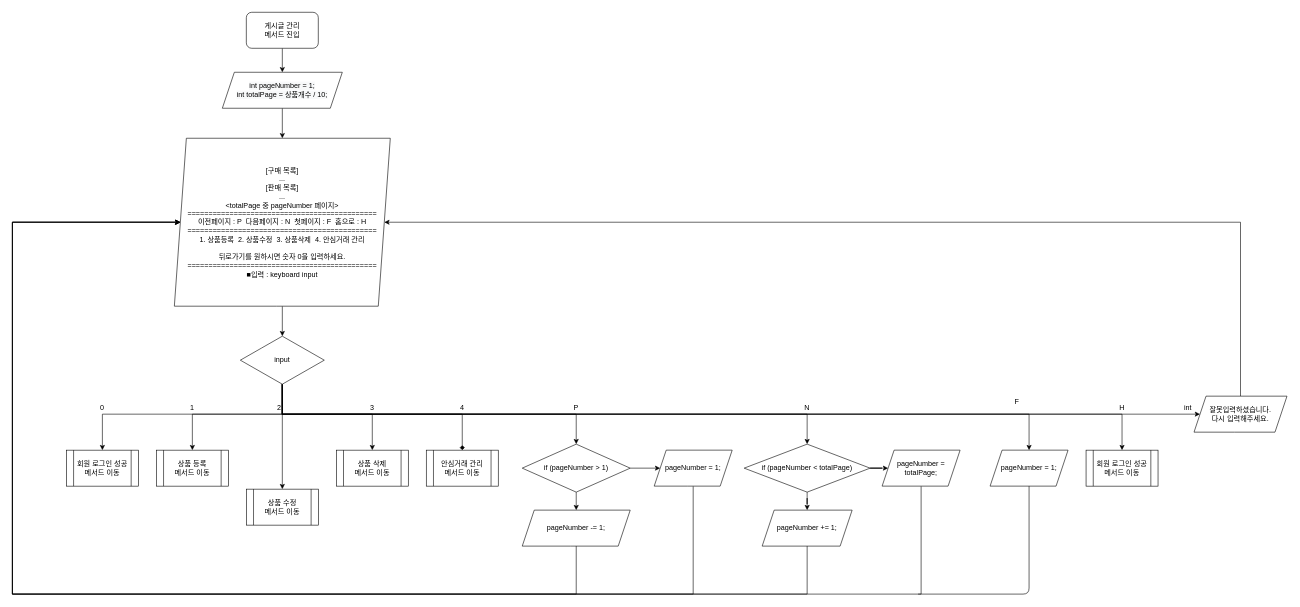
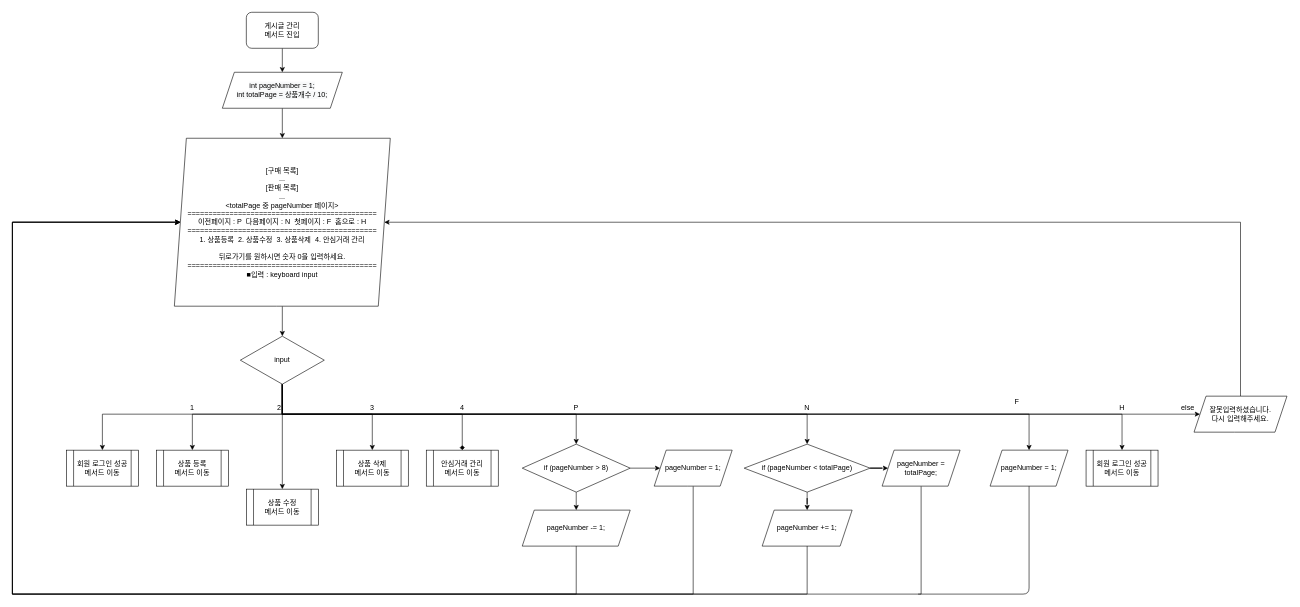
node "0": removed
node "int": label "int" -> "else"
node "if (pageNumber > 1)": label "if (pageNumber > 1)" -> "if (pageNumber > 8)"
